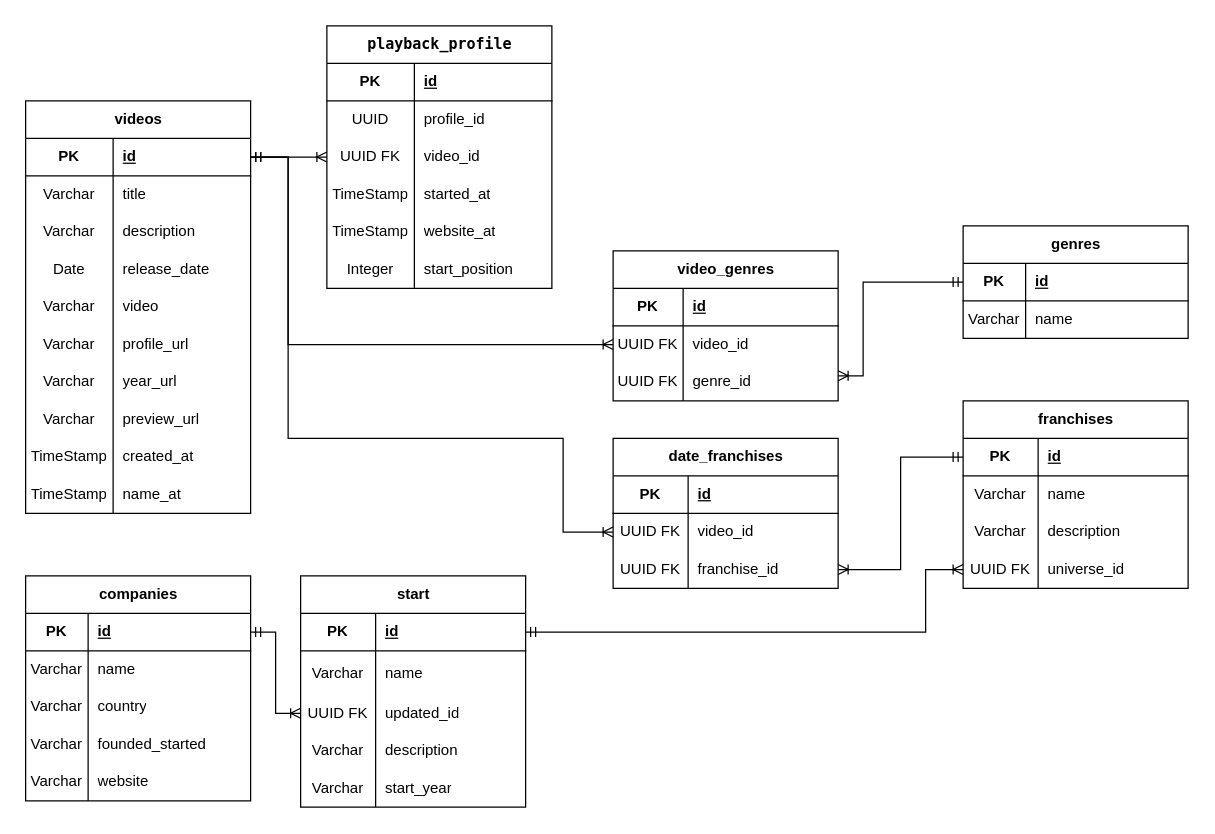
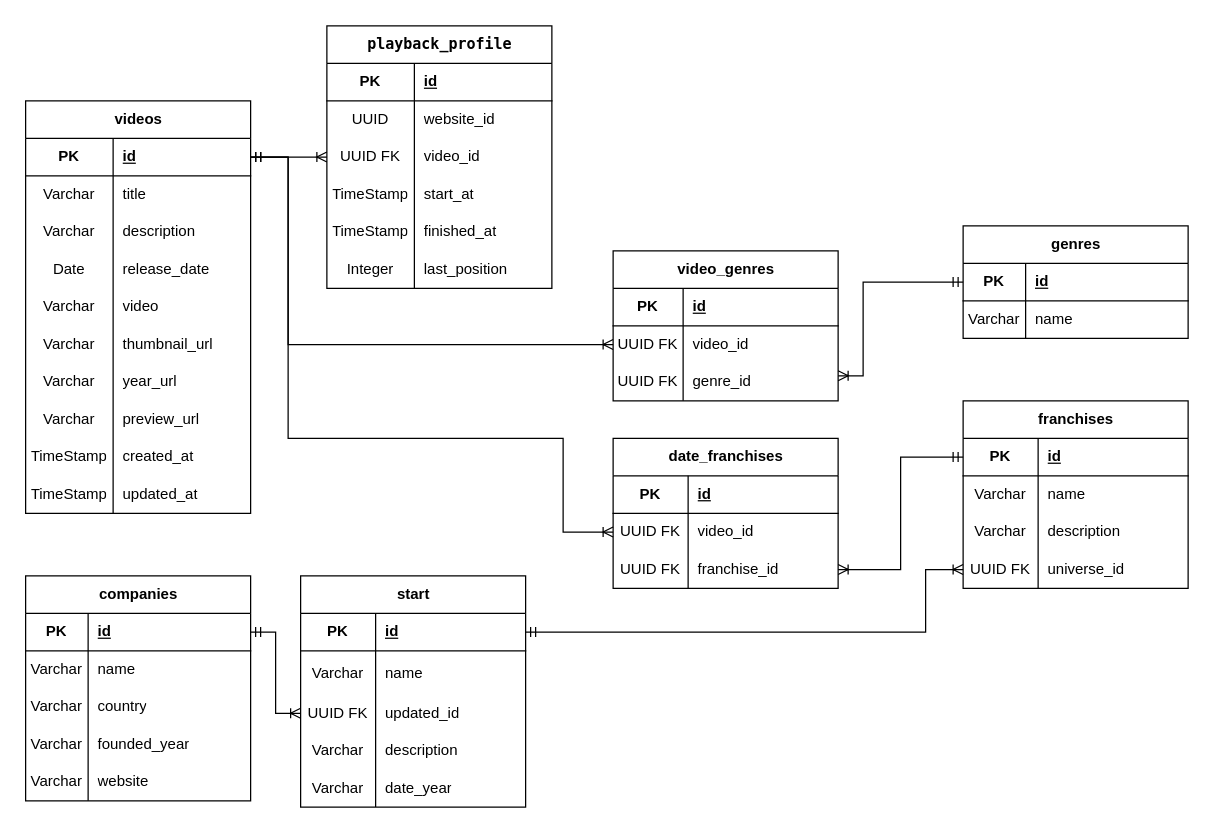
node "profile_id": label "profile_id" -> "website_id"
node "started_at": label "started_at" -> "start_at"
node "website_at": label "website_at" -> "finished_at"
node "start_position": label "start_position" -> "last_position"
node "profile_url": label "profile_url" -> "thumbnail_url"
node "name_at": label "name_at" -> "updated_at"
node "founded_started": label "founded_started" -> "founded_year"
node "start_year": label "start_year" -> "date_year"
